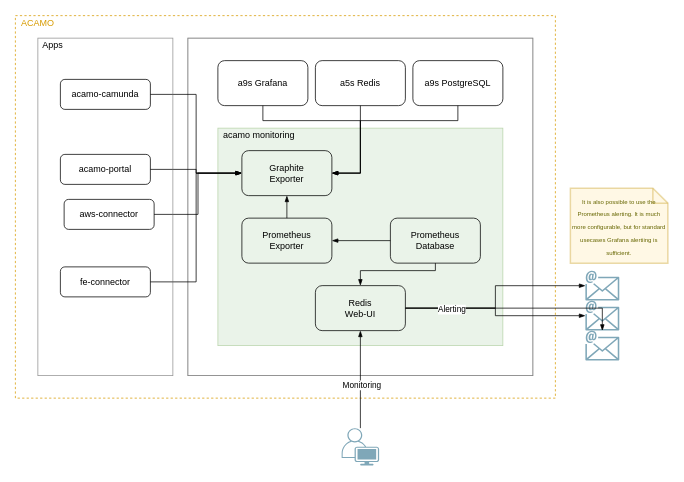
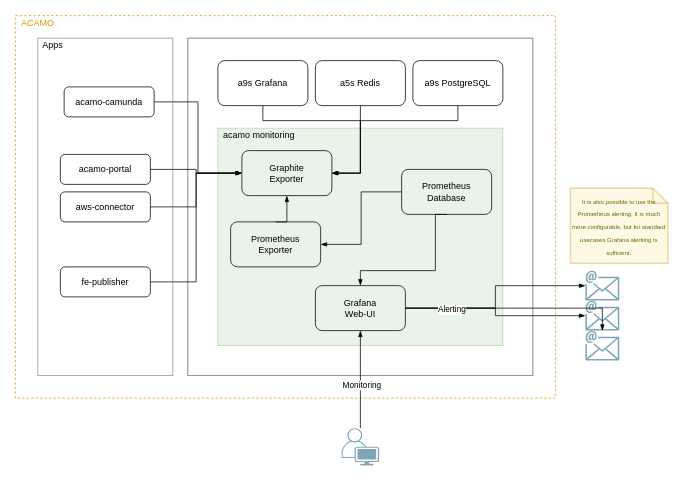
node "acamo-camunda": moved (105, 94) -> (109, 102)
node "aws-connector": moved (109, 214) -> (105, 207)
node "Prometheus Exporter": moved (287, 240) -> (276, 244)
node "Prometheus Database": moved (435, 240) -> (447, 192)
node "fe-connector": label "fe-connector" -> "fe-publisher"
node "Redis Web-UI": label "Redis Web-UI" -> "Grafana Web-UI"
